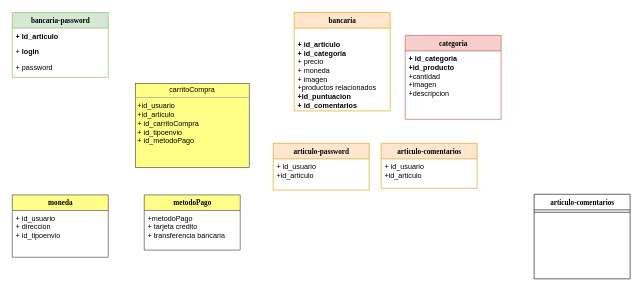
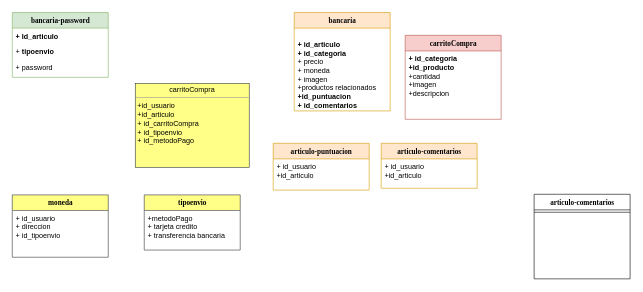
node "categoria": label "categoria" -> "carritoCompra"
node "+ login": label "+ login" -> "+ tipoenvio"
node "articulo-password": label "articulo-password" -> "articulo-puntuacion"
node "metodoPago": label "metodoPago" -> "tipoenvio"
